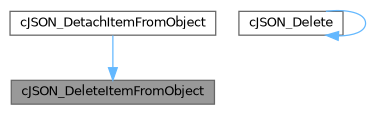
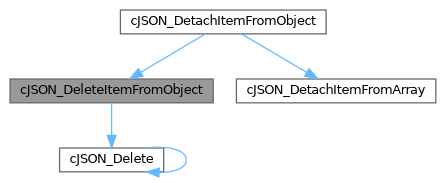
node "cJSON_DetachItemFromArray": added
edge "cJSON_DeleteItemFromObject" -> "cJSON_Delete": added
